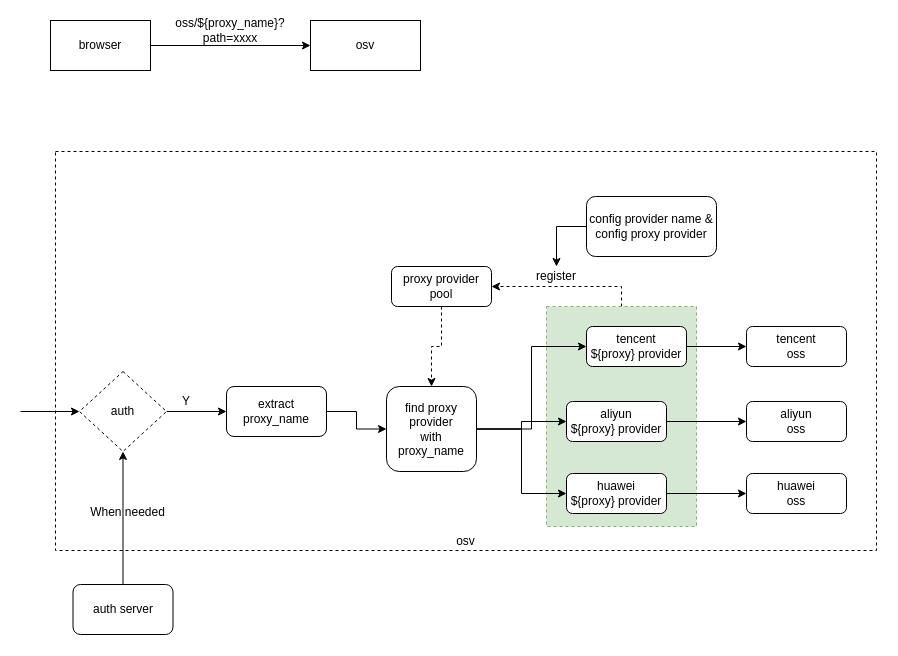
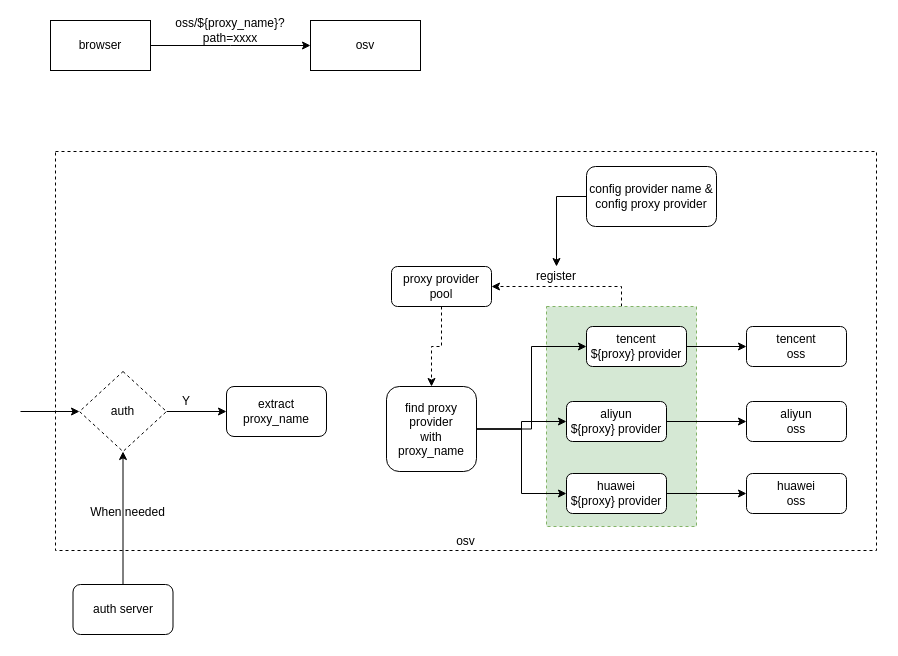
node "config provider name & config proxy provider": moved (652, 227) -> (652, 197)
edge "extract proxy_name" -> "find proxy provider with proxy_name": removed
